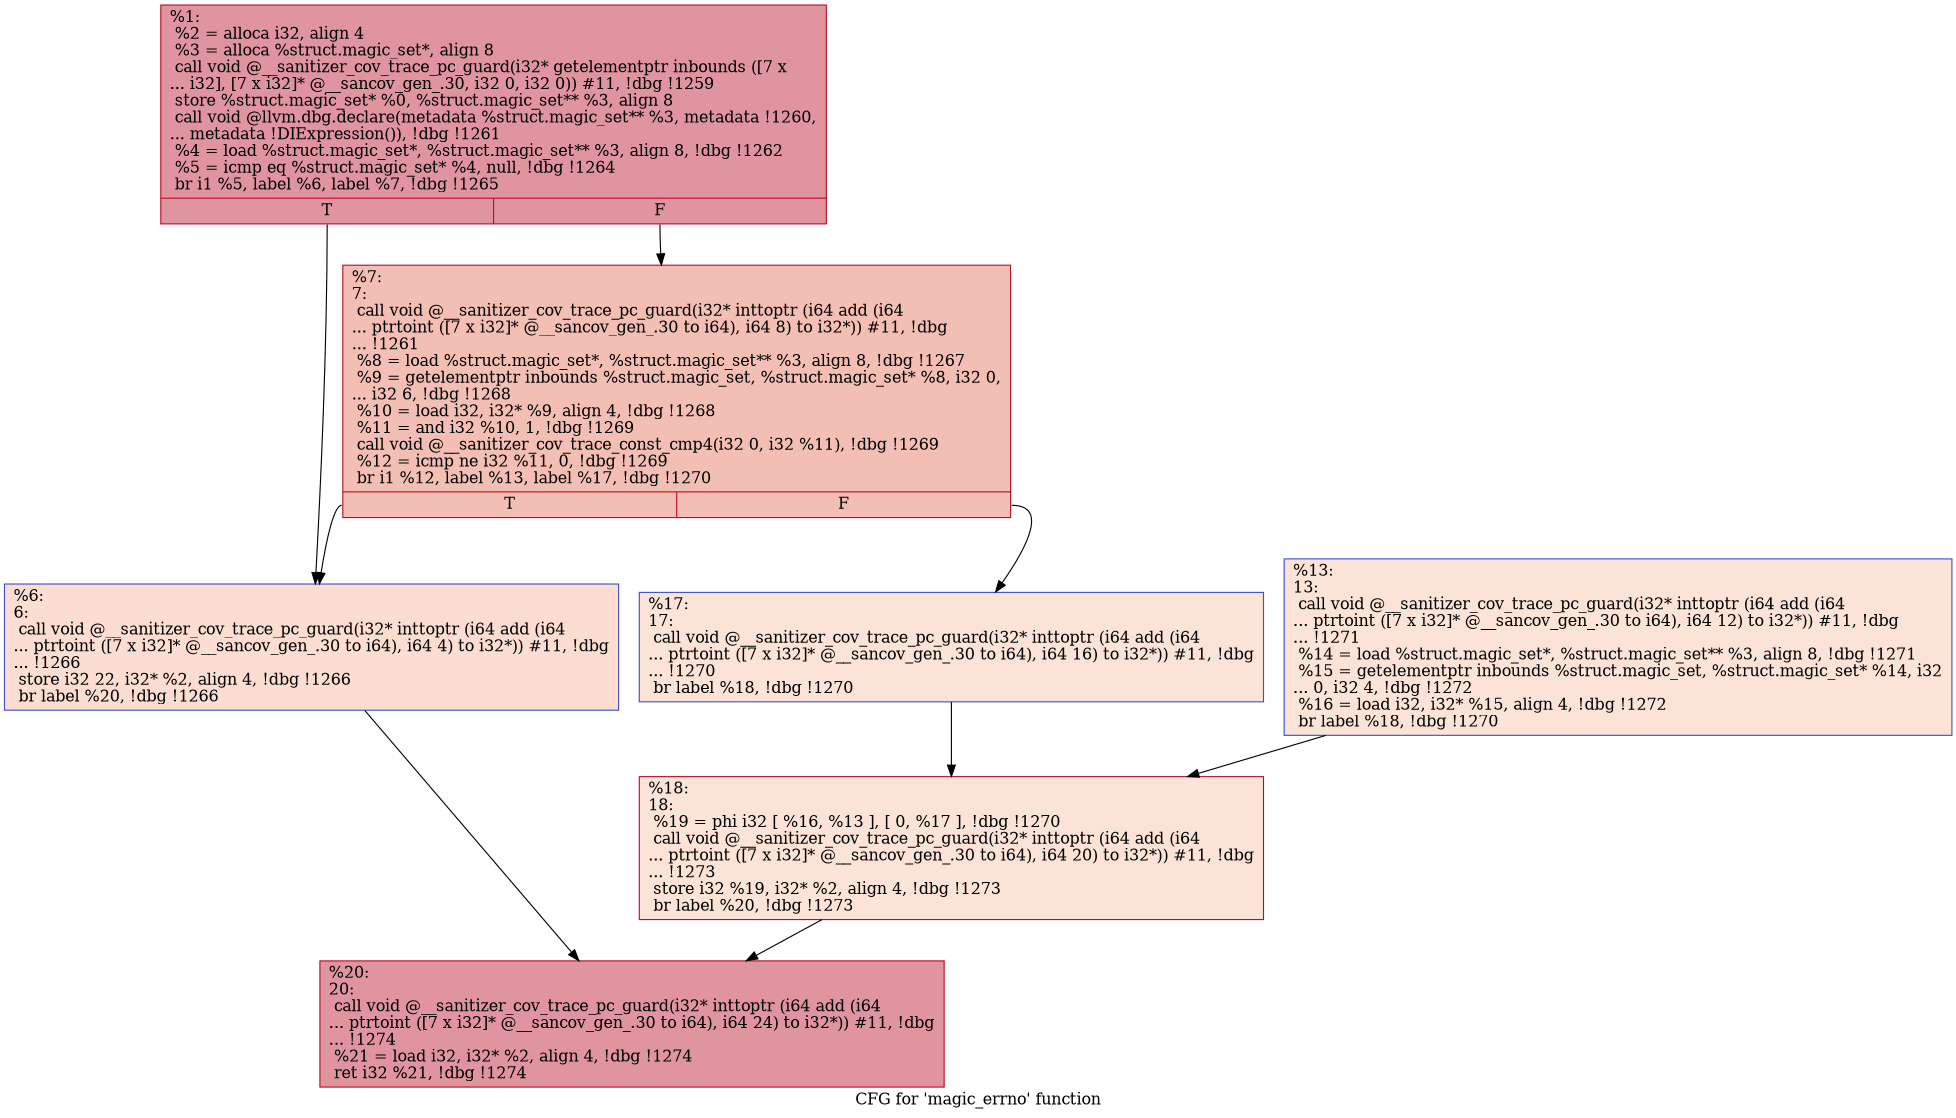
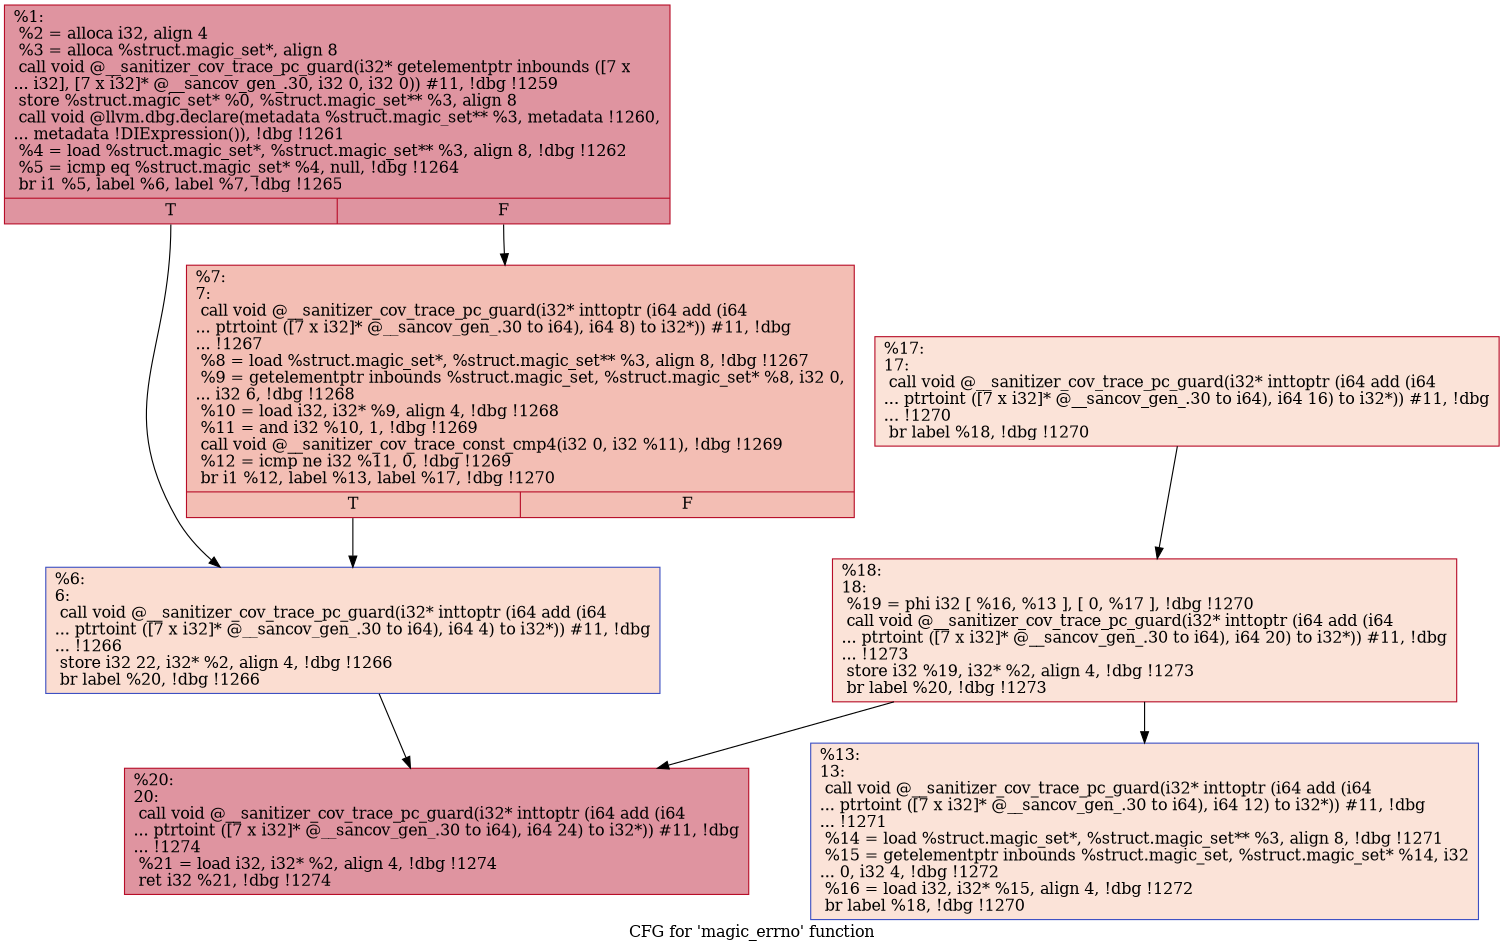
node "%7:": text "... !1261" -> "... !1267"
edge "%7:" -> "%17:": removed
node "%17:": color #3d50c3ff -> #b70d28ff
edge "%13:" -> "%18:": reversed
